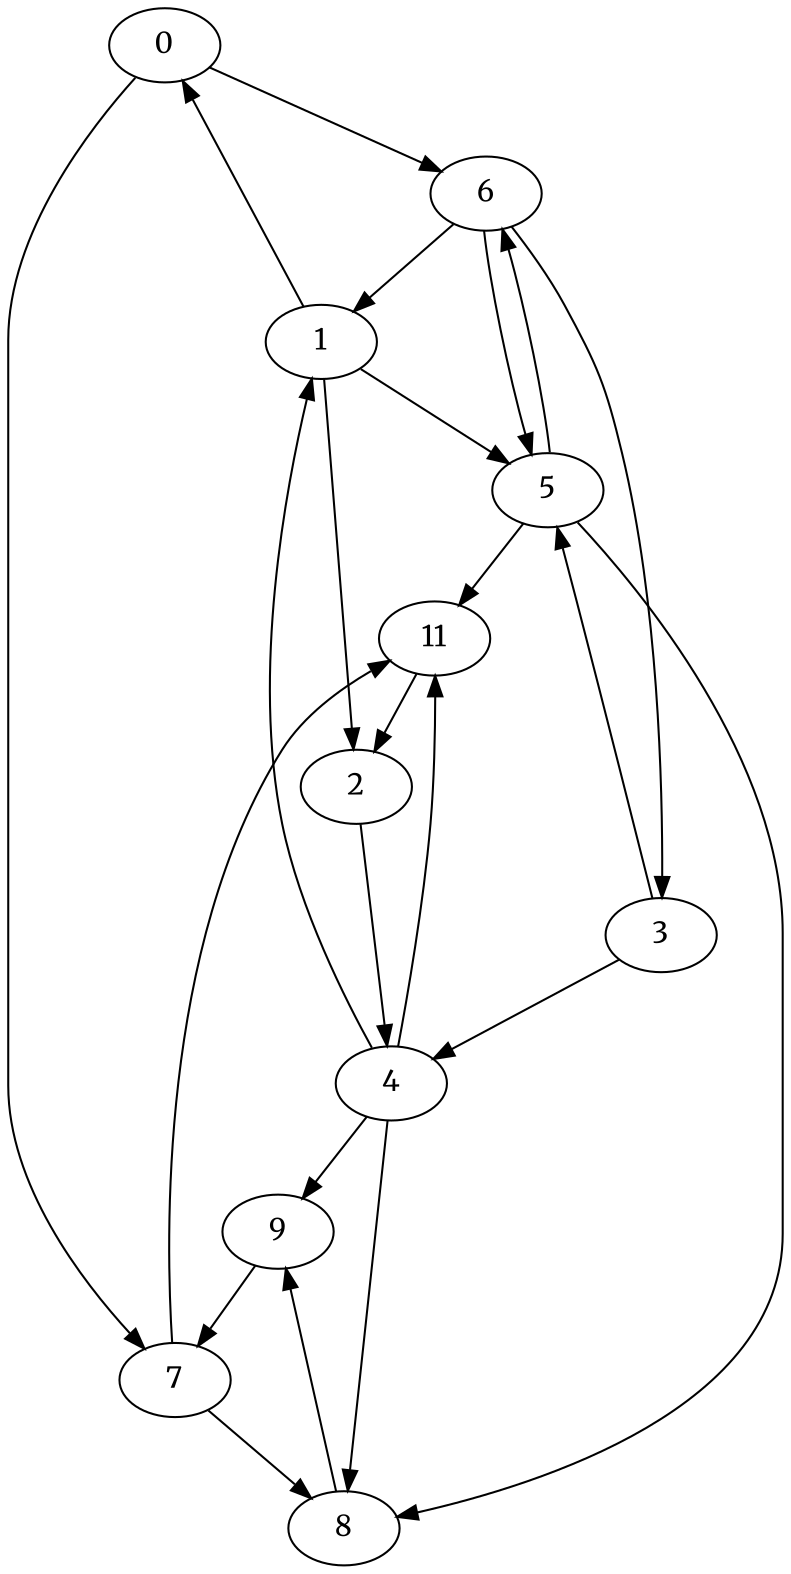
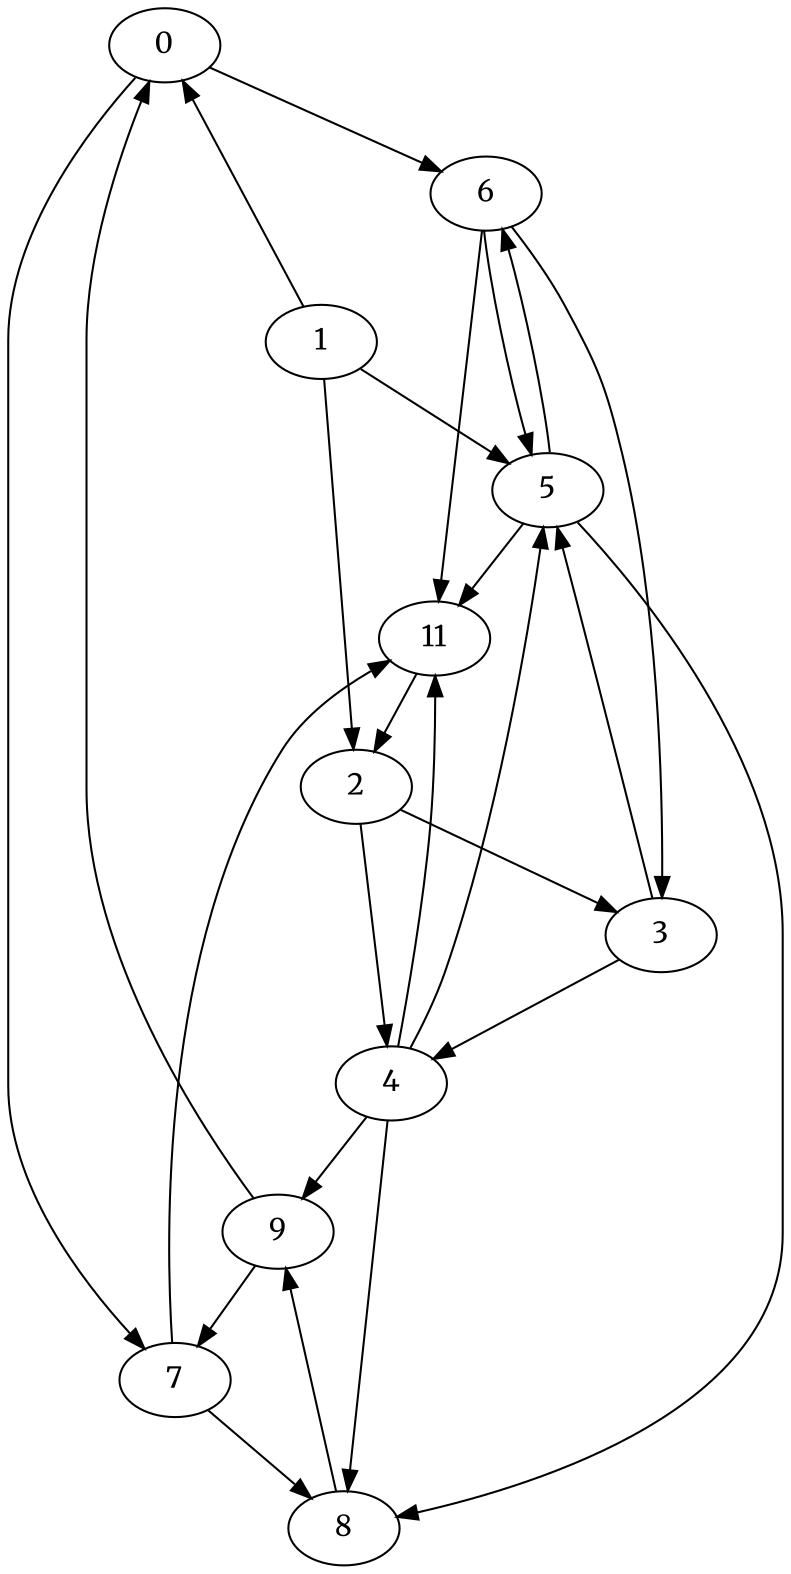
edge "6" -> "1": now "6" -> "11"
edge "9" -> "0": added
edge "4" -> "1": now "4" -> "5"
edge "2" -> "3": added
